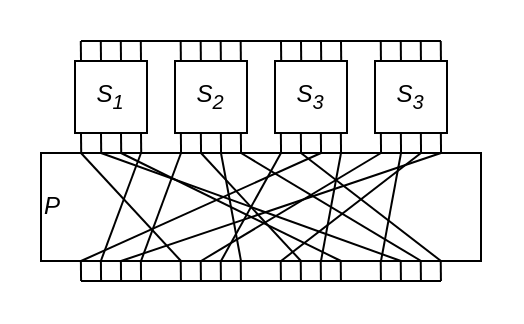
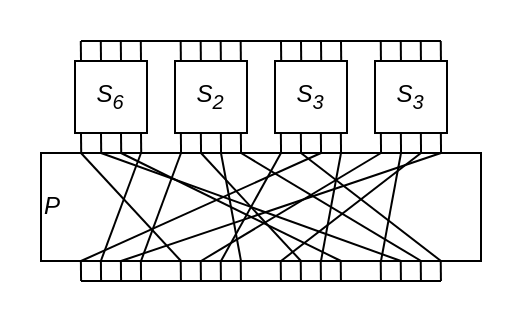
node "S1": label "S1" -> "S6"
